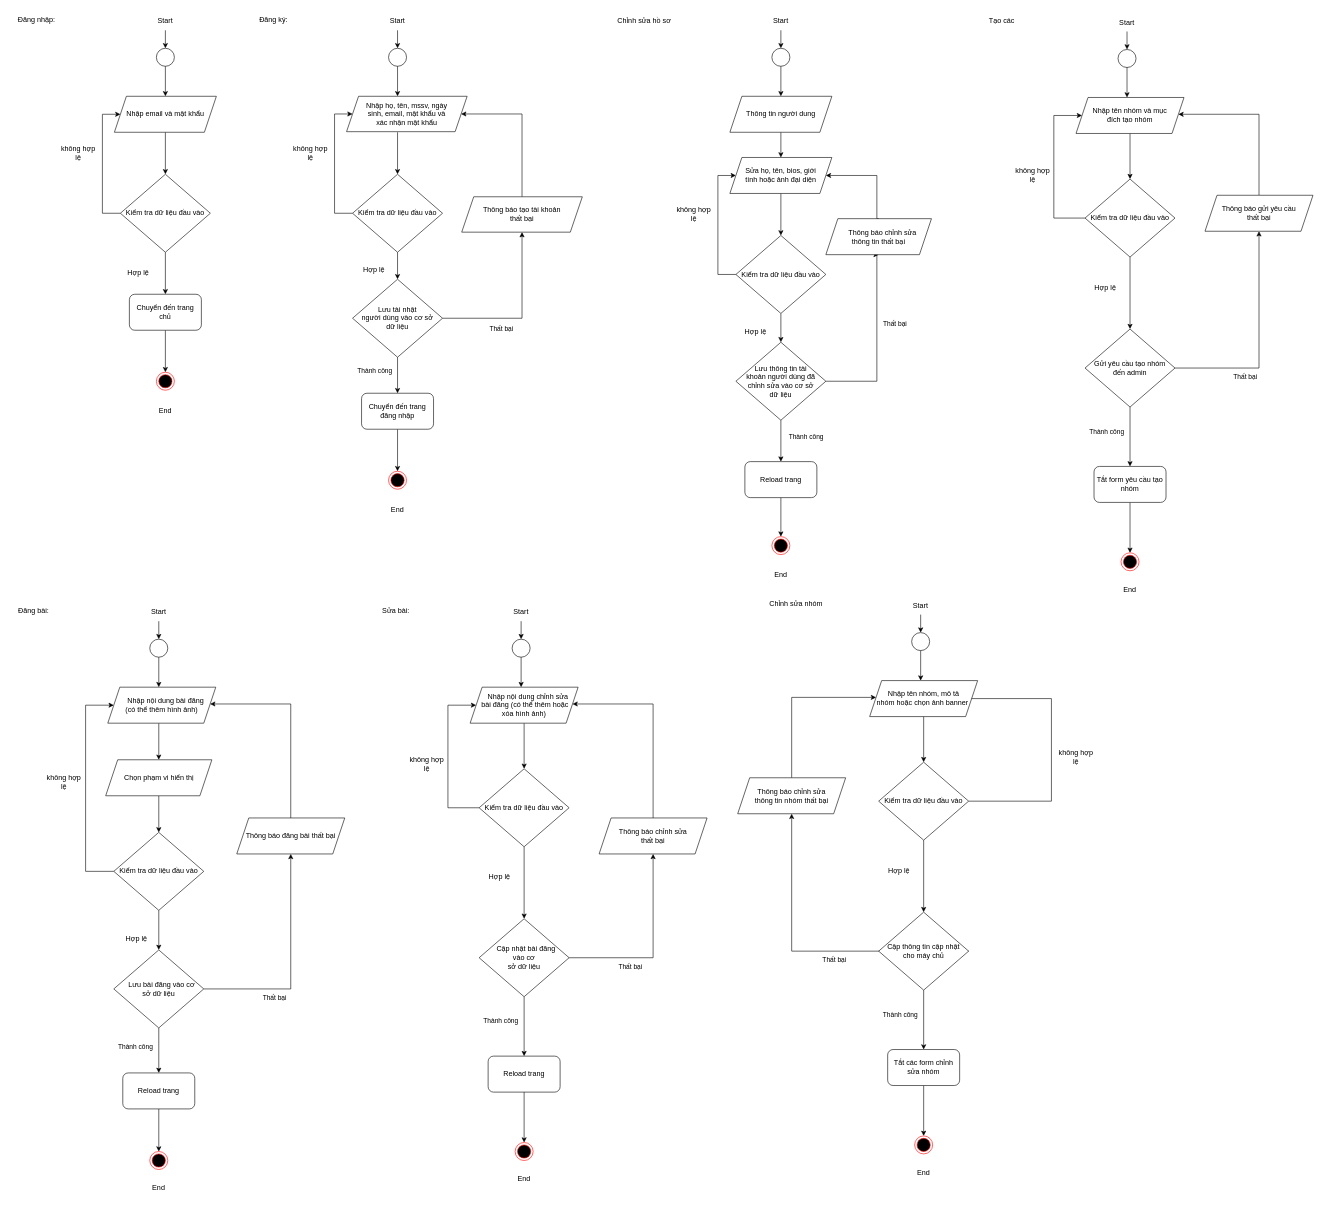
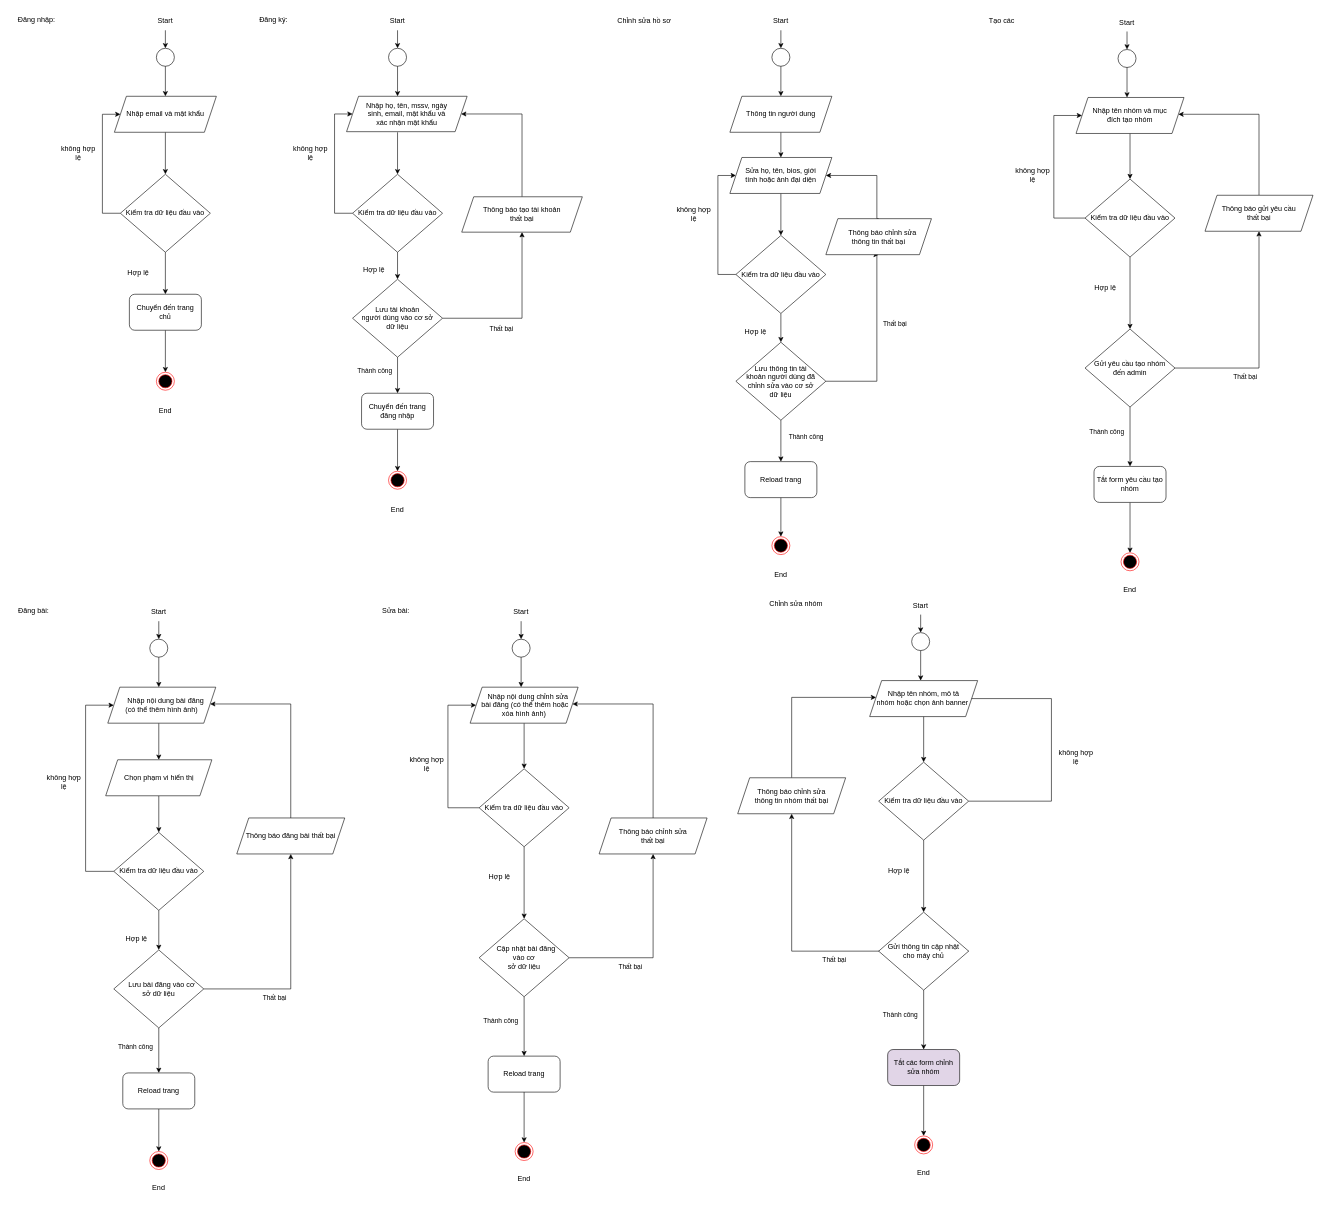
node "Lưu tài nhật người dùng vào cơ sở dữ liệu": label "Lưu tài nhật người dùng vào cơ sở dữ liệu" -> "Lưu tài khoản người dùng vào cơ sở dữ liệu"
node "Cập thông tin cập nhật cho máy chủ": label "Cập thông tin cập nhật cho máy chủ" -> "Gửi thông tin cập nhật cho máy chủ"
node "Tắt các form chỉnh sửa nhóm": fillcolor #ffffff -> #e1d5e7
